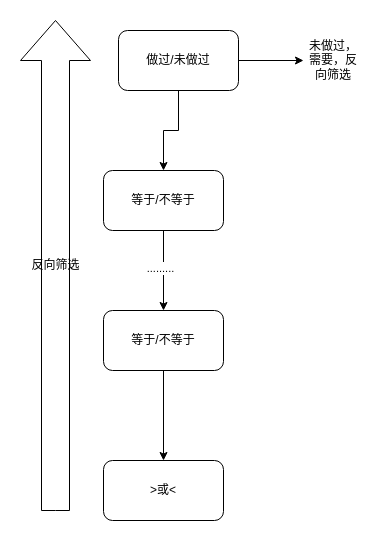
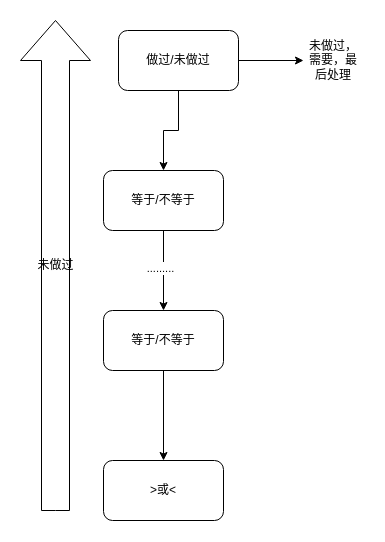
node "未做过，需要，反向筛选": label "未做过，需要，反向筛选" -> "未做过，需要，最后处理"
node "反向筛选": label "反向筛选" -> "未做过"
